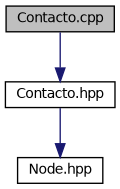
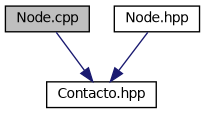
node "Contacto.cpp": label "Contacto.cpp" -> "Node.cpp"
edge "Contacto.hpp" -> "Node.hpp": reversed
